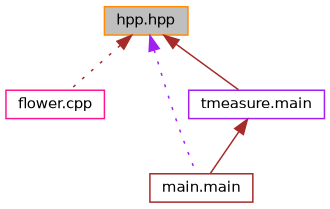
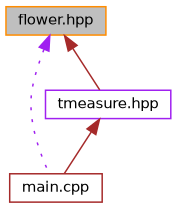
node "hpp.hpp": label "hpp.hpp" -> "flower.hpp"
node "flower.cpp": removed
node "tmeasure.main": label "tmeasure.main" -> "tmeasure.hpp"
node "main.main": label "main.main" -> "main.cpp"
